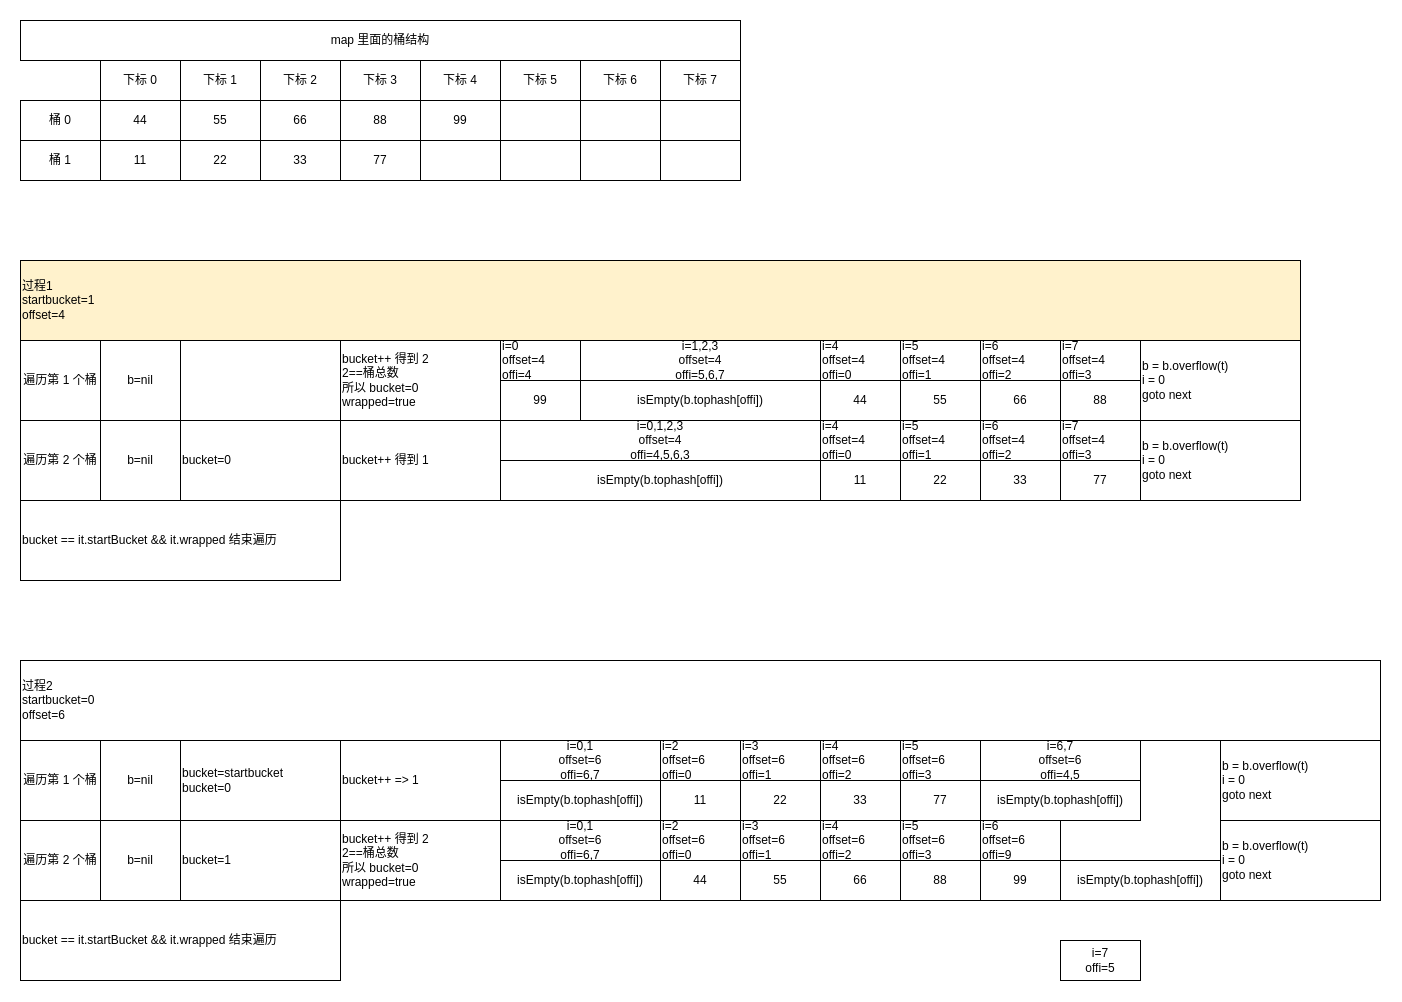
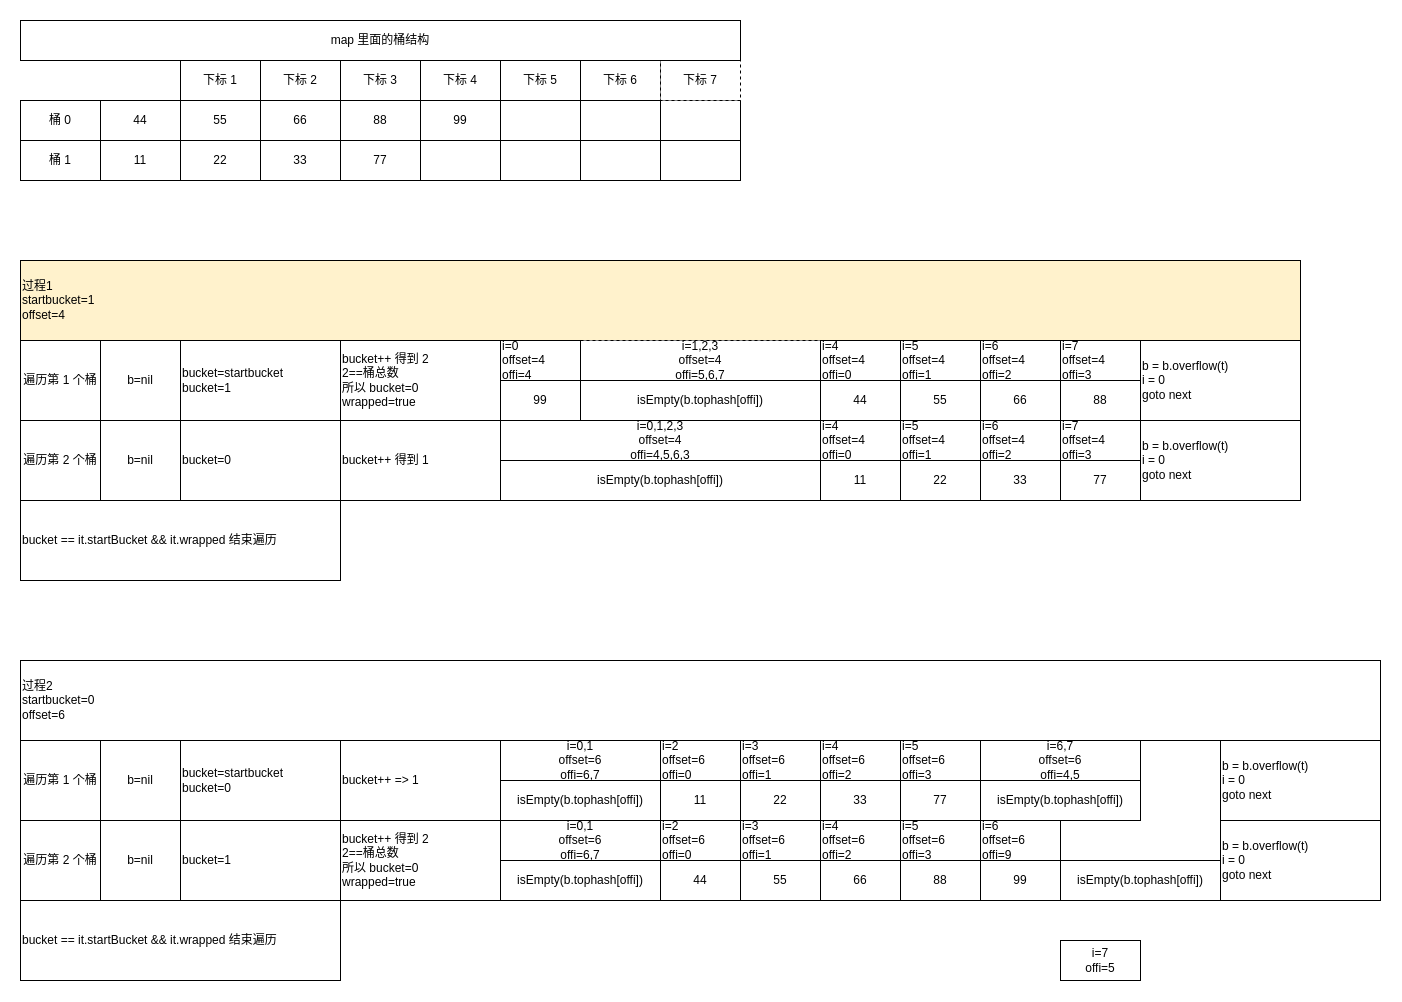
node "下标 0": removed
node "下标 7": style solid -> dashed
node "i=1,2,3 offset=4 offi=5,6,7": style solid -> dashed
node "bucket=startbucket bucket=1": added
